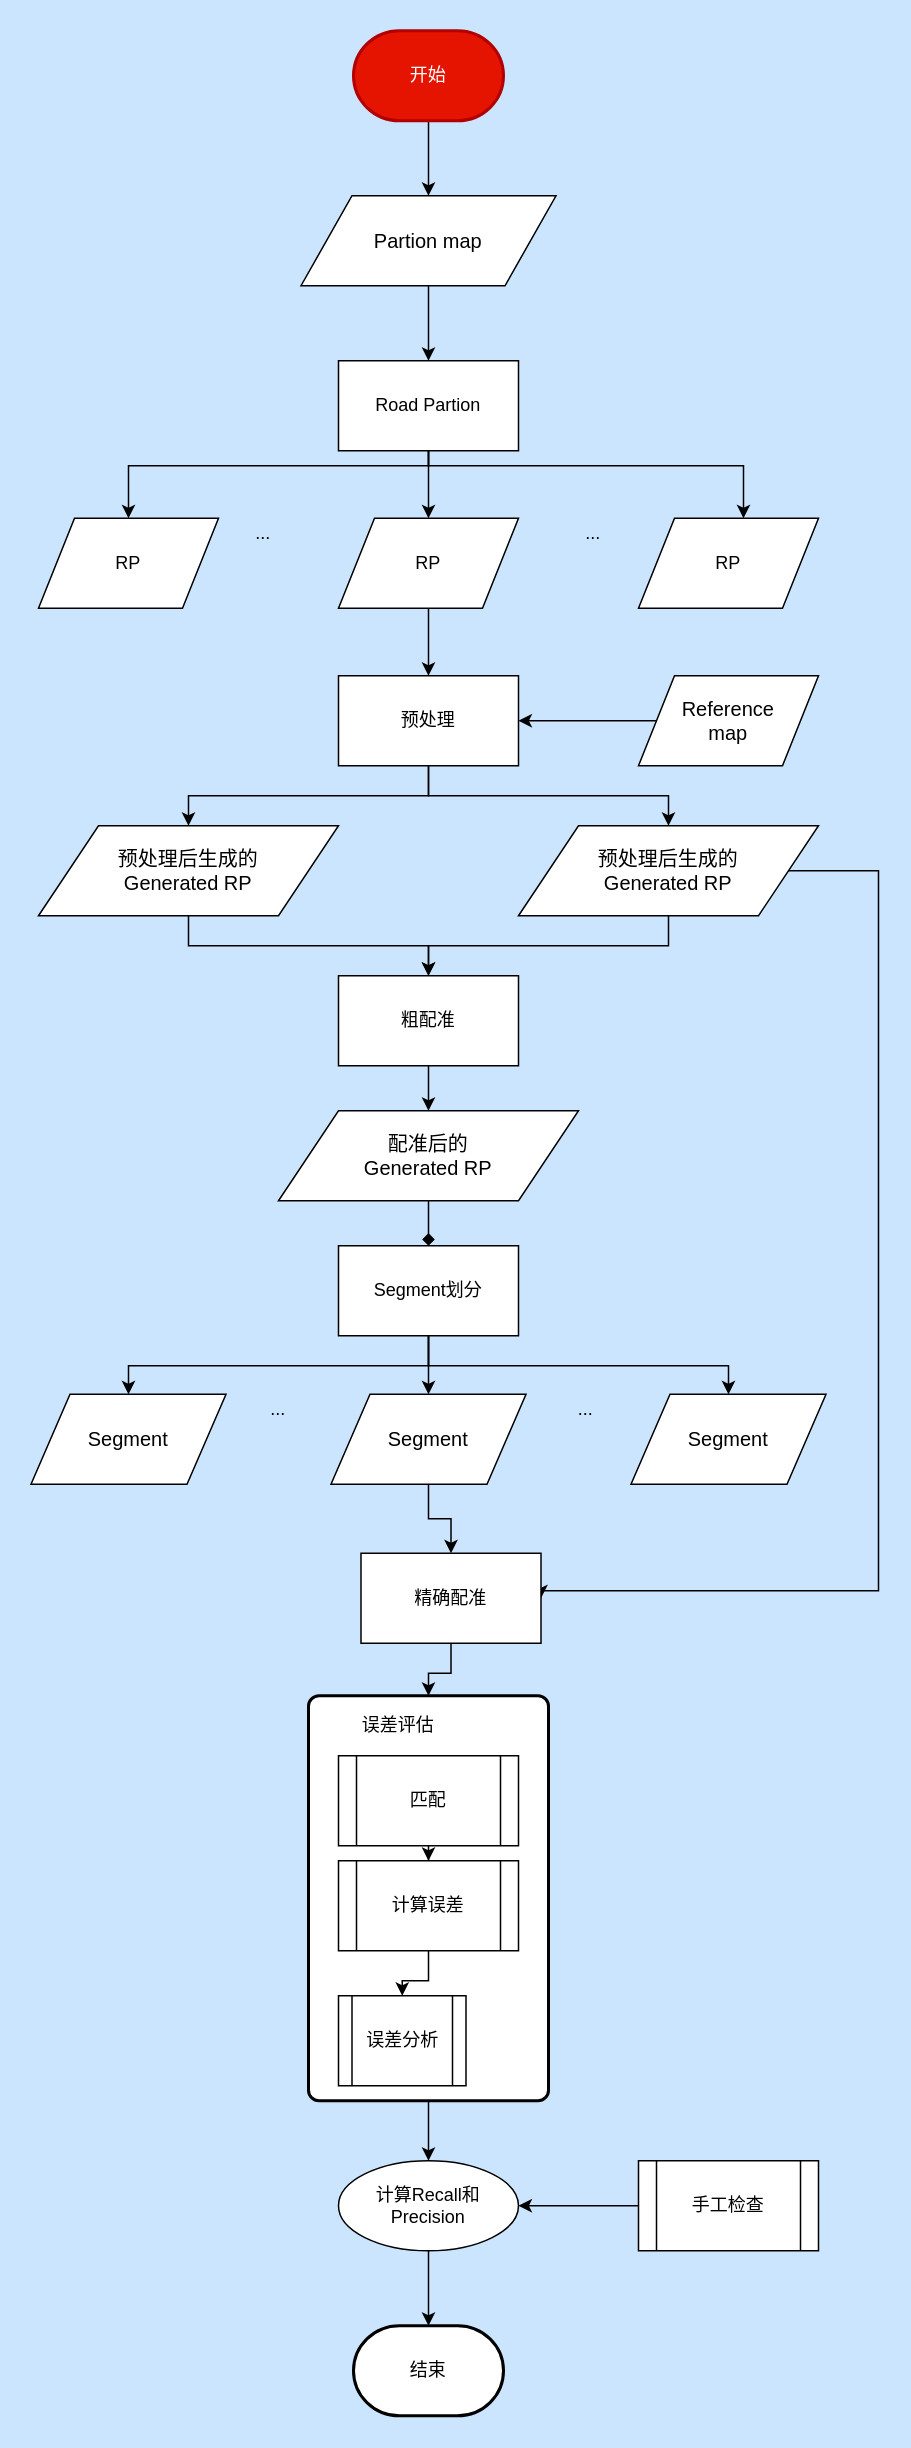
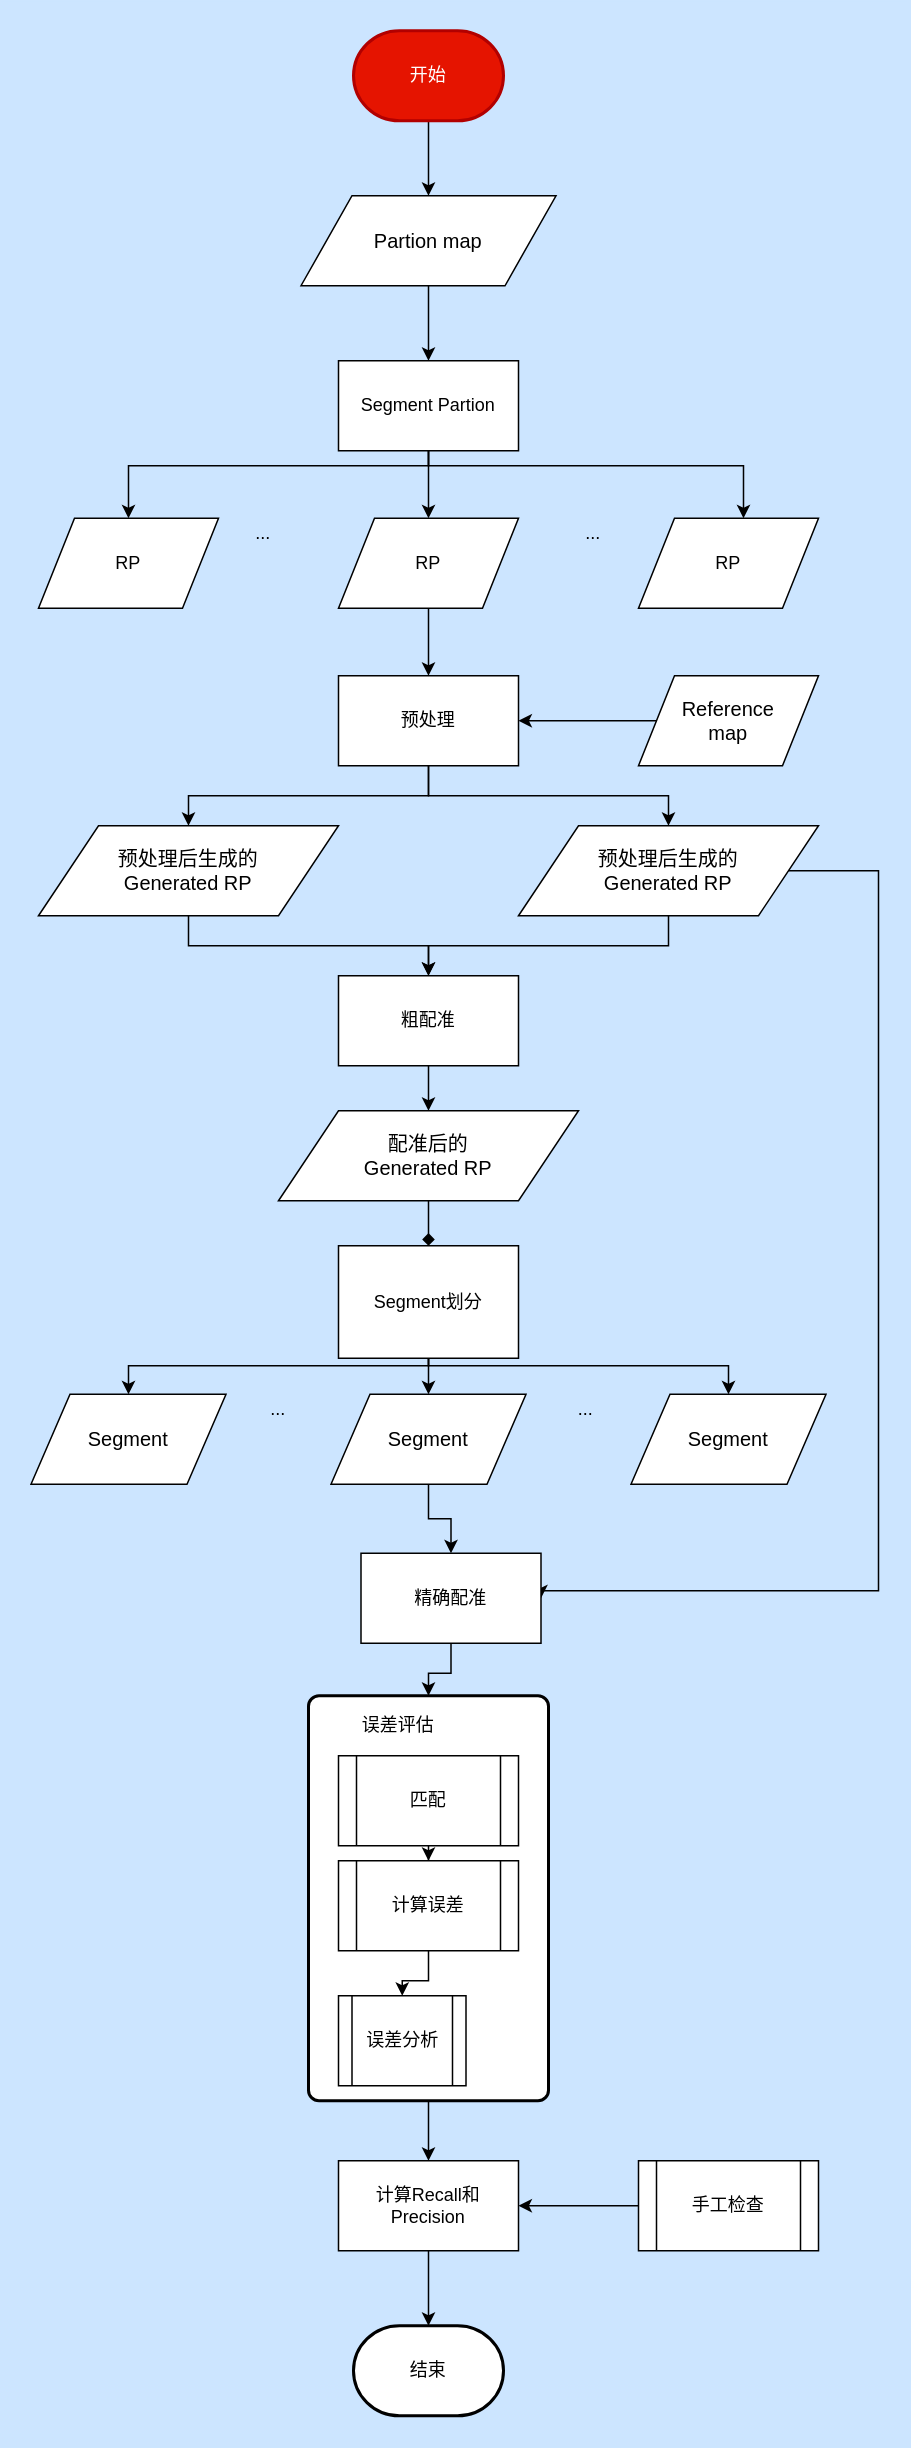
node "Road Partion": label "Road Partion" -> "Segment Partion"
node "Segment划分": size 180x90 -> 180x113
node "计算Recall和Precision": shape ellipse -> rectangle
